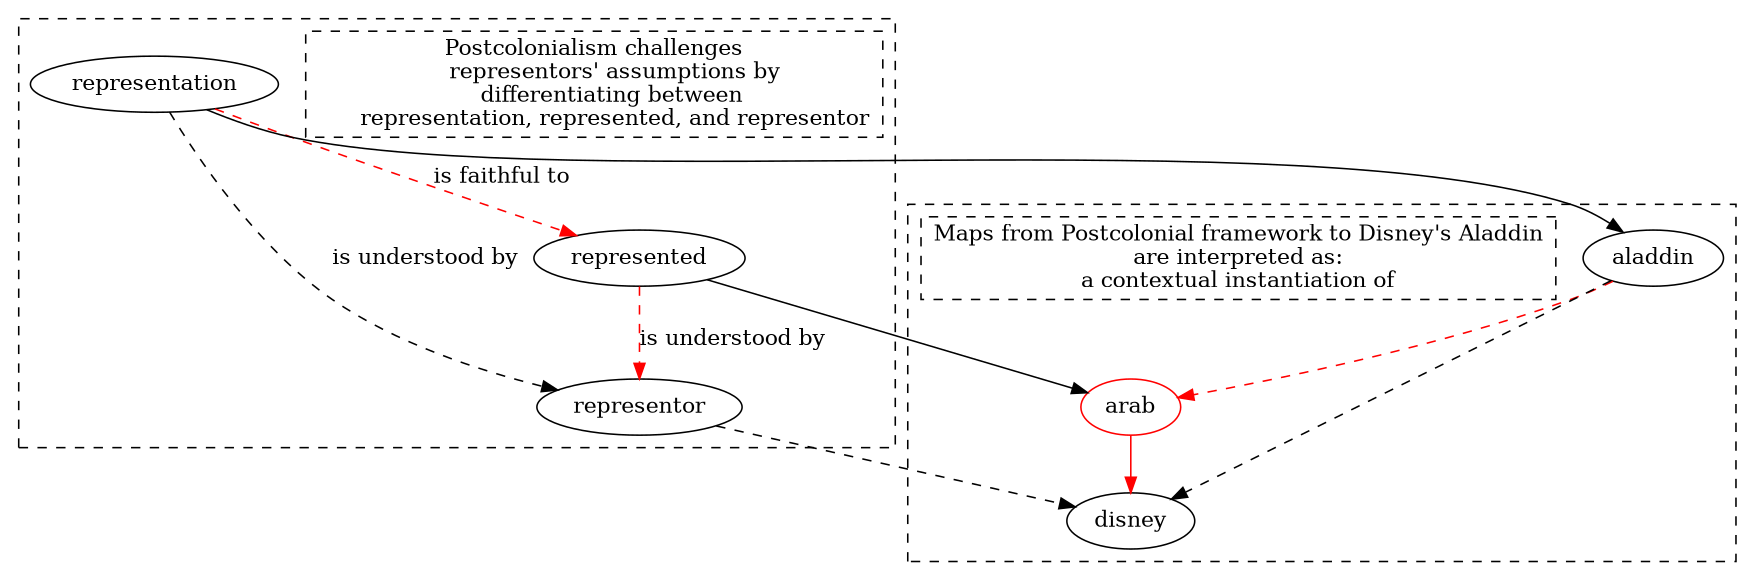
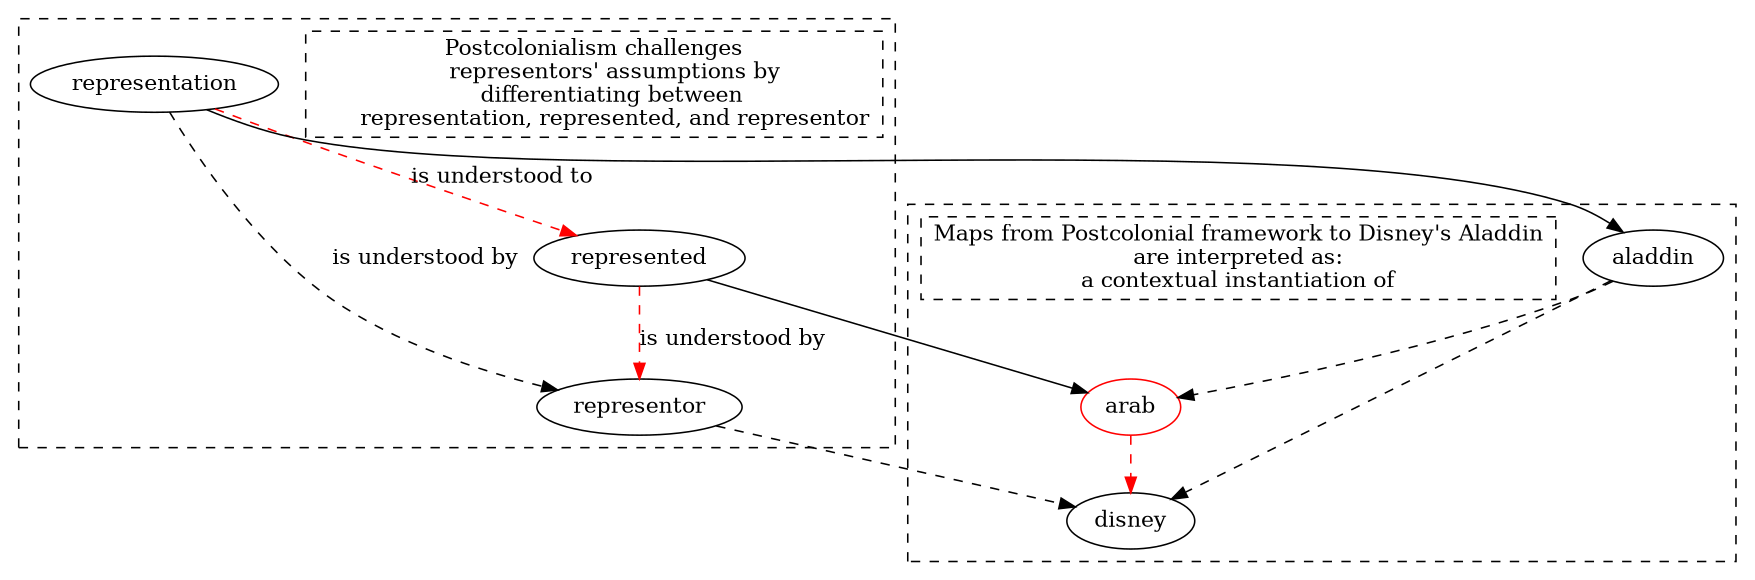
edge "representation" -> "represented": label "is faithful to" -> "is understood to"
edge "aladdin" -> "arab": color red -> black
edge "arab" -> "disney": style solid -> dashed
